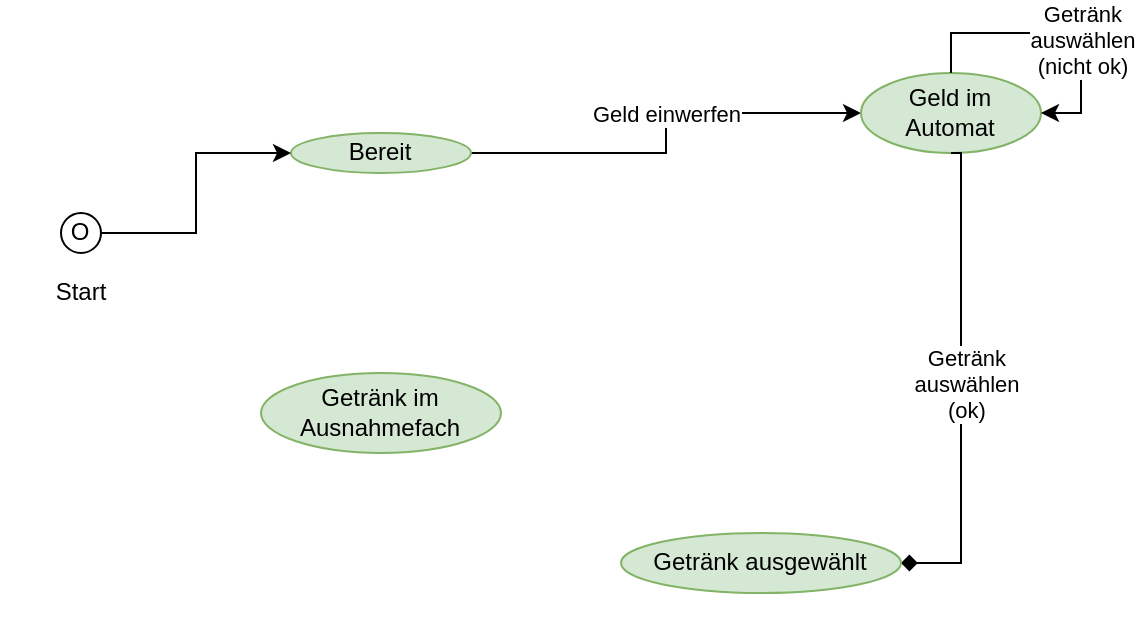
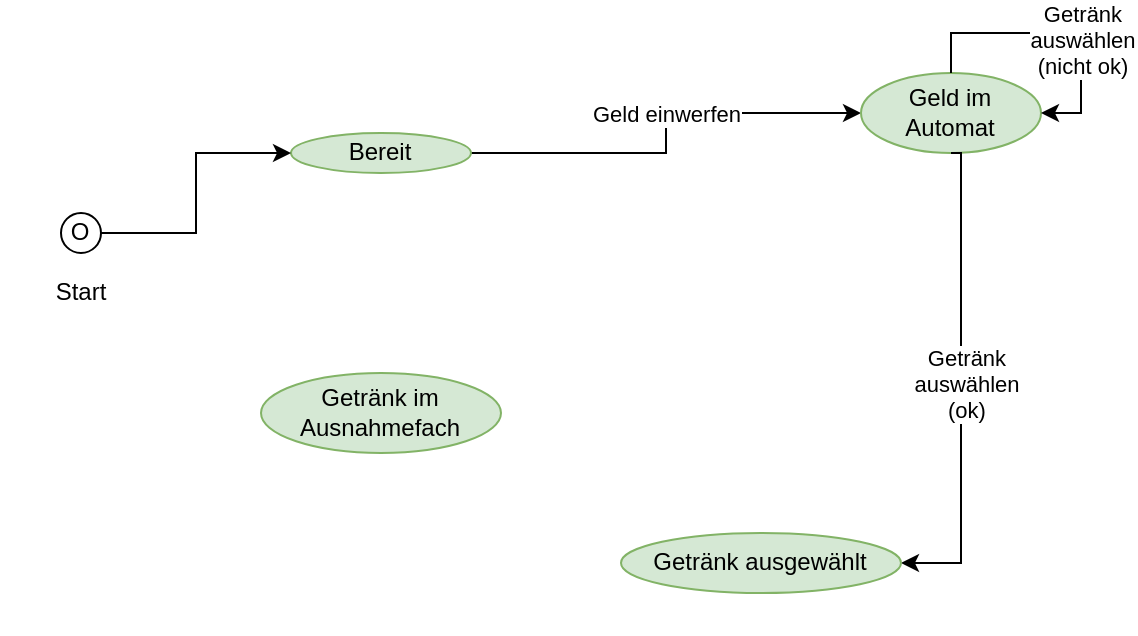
edge "Geld im Automat" -> "Getränk ausgewählt": arrowhead diamond -> classic
